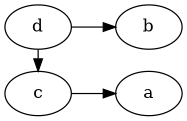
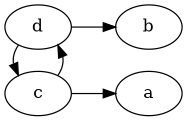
edge "c" -> "d": added
